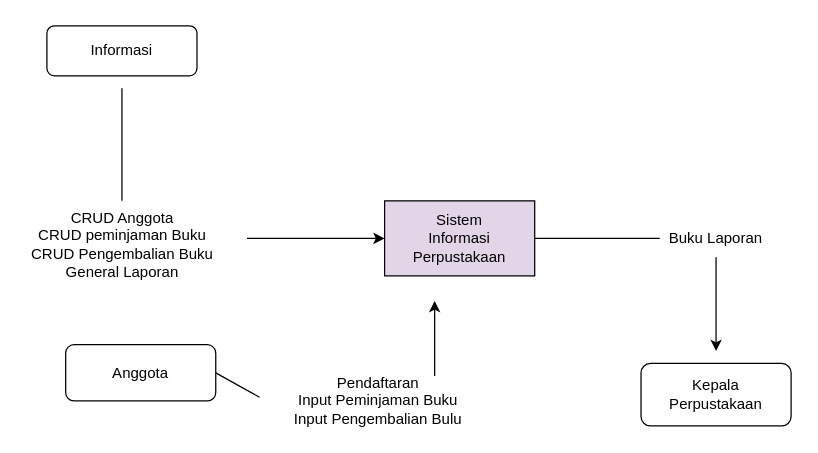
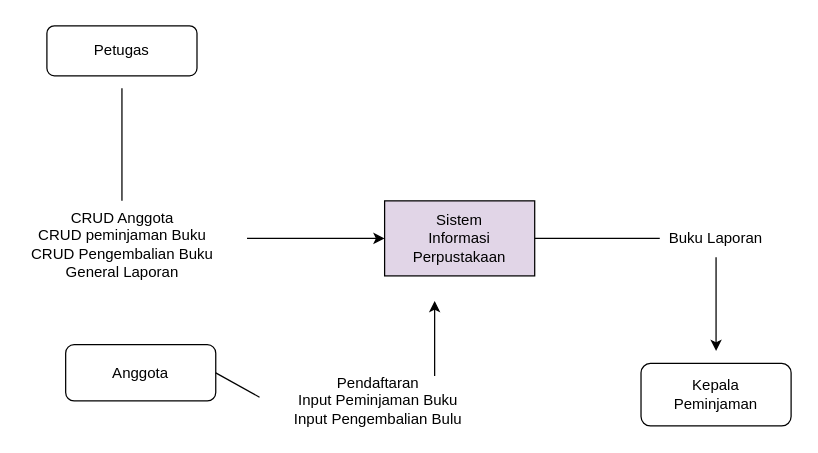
node "Informasi": label "Informasi" -> "Petugas"
node "Kepala Perpustakaan": label "Kepala Perpustakaan" -> "Kepala Peminjaman"
